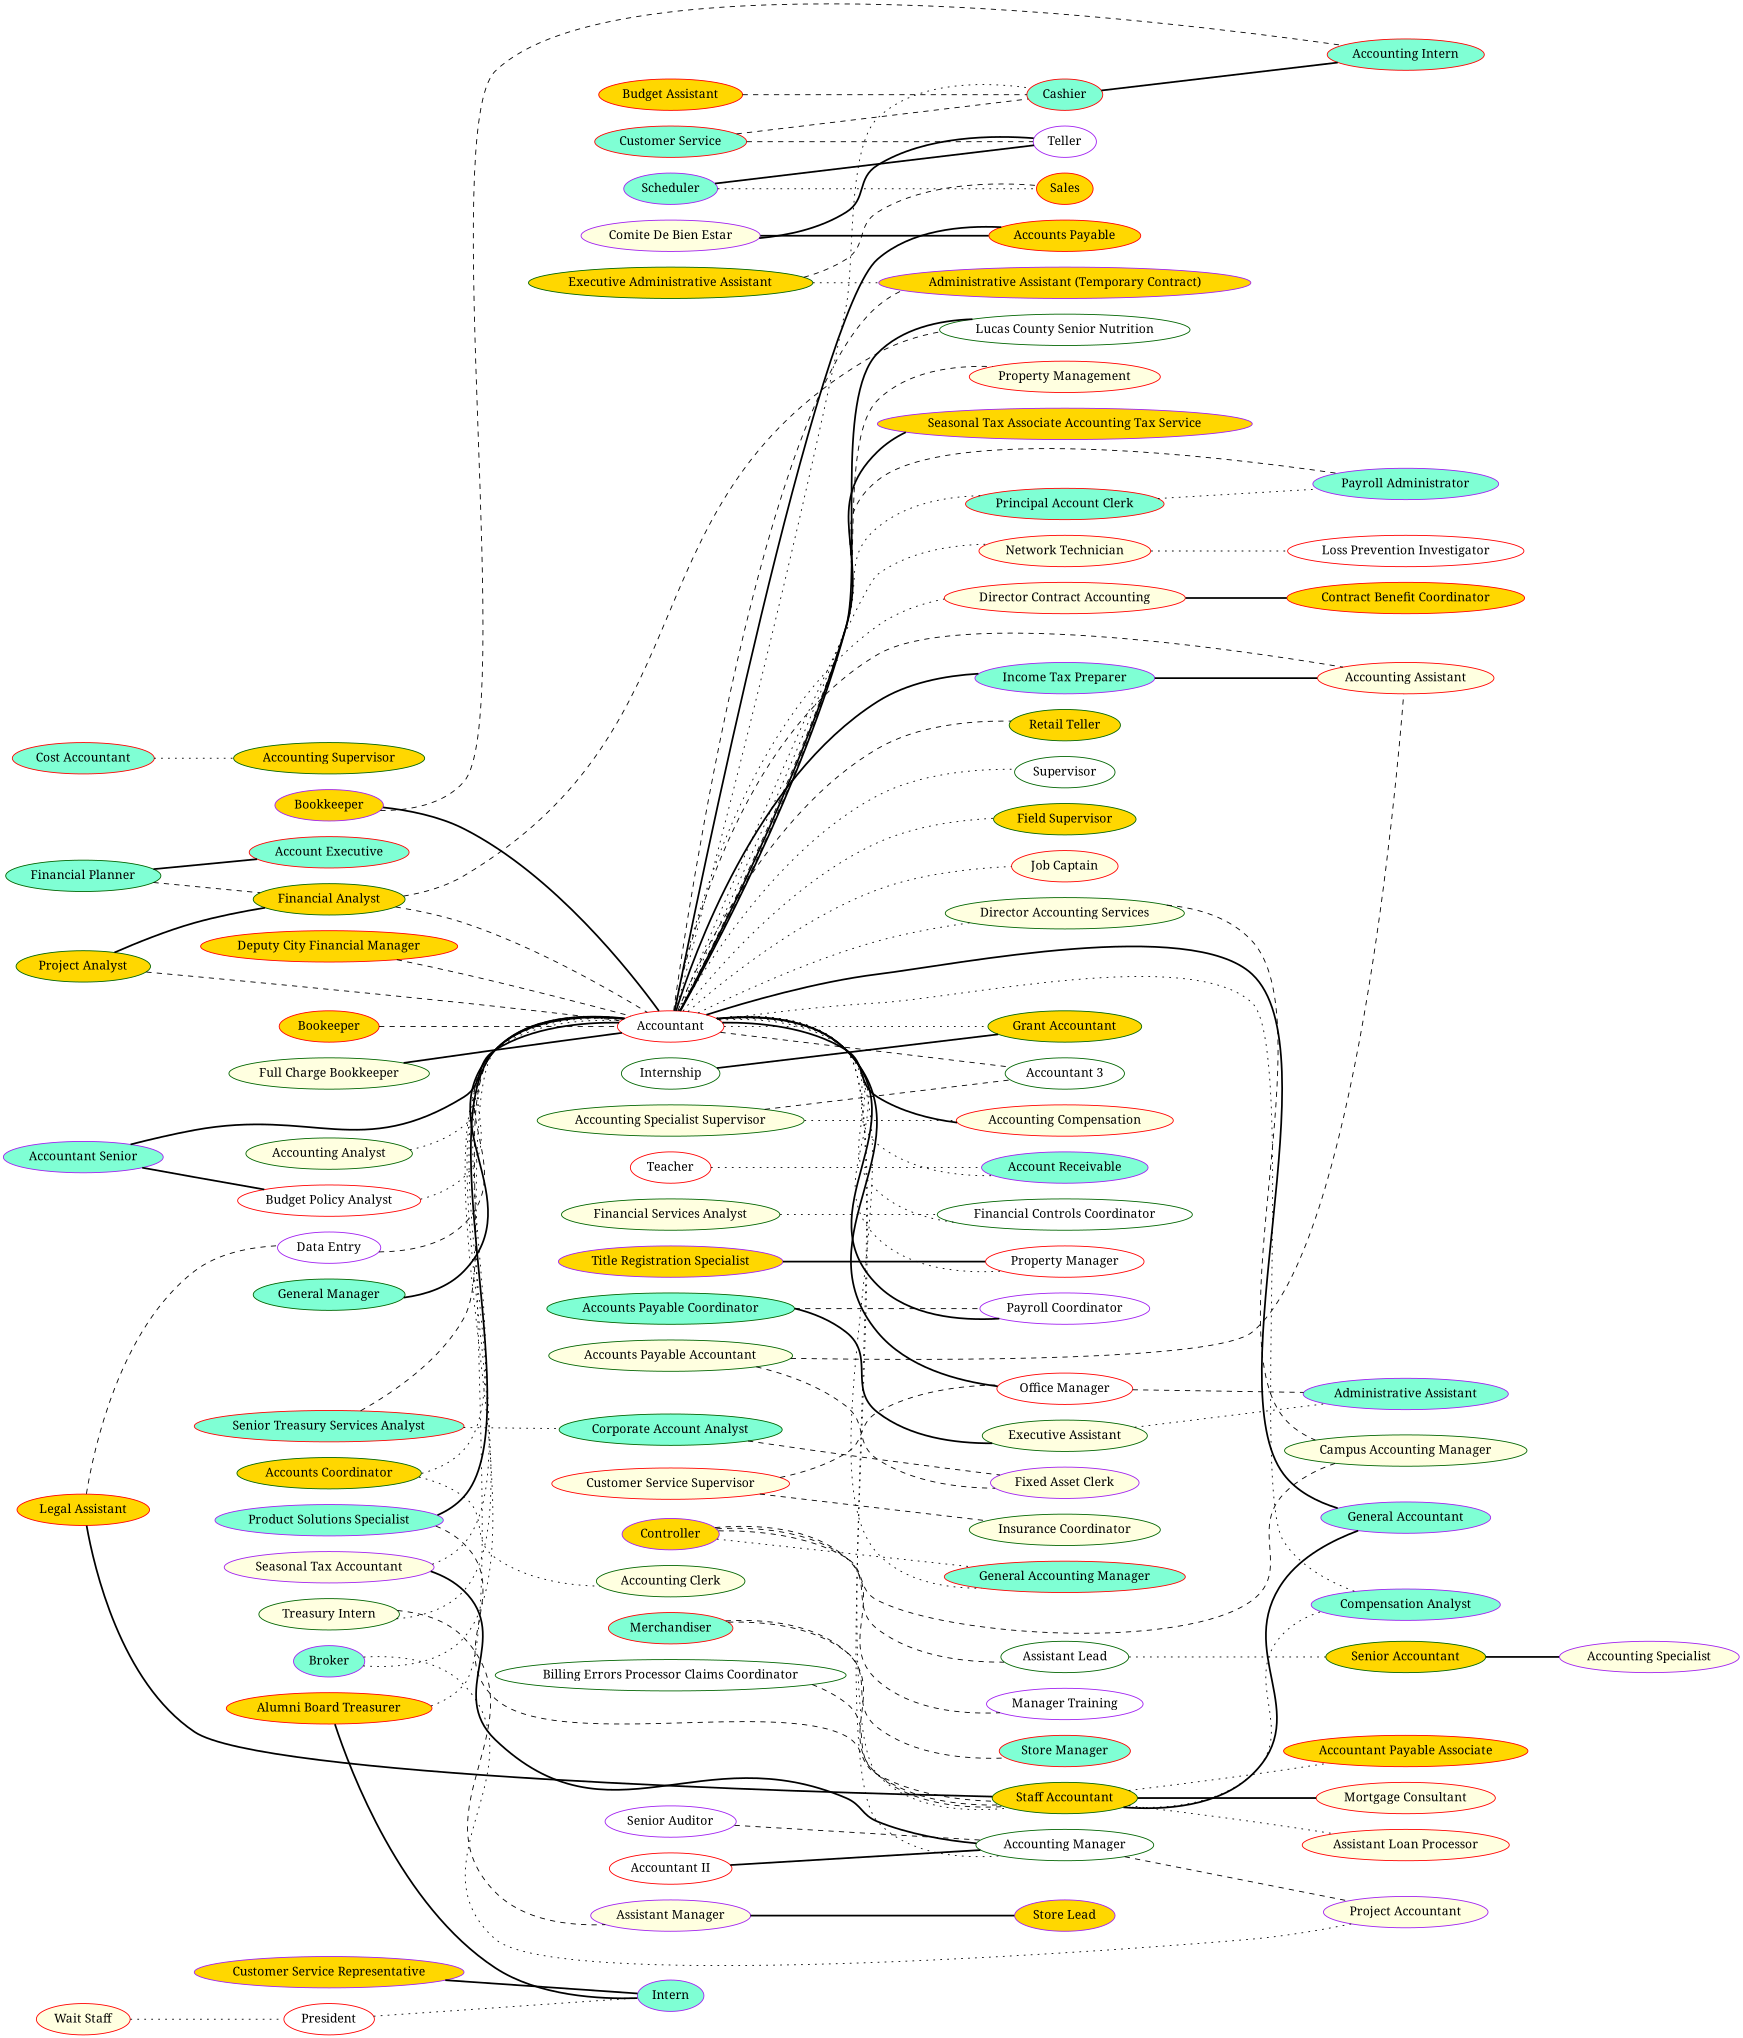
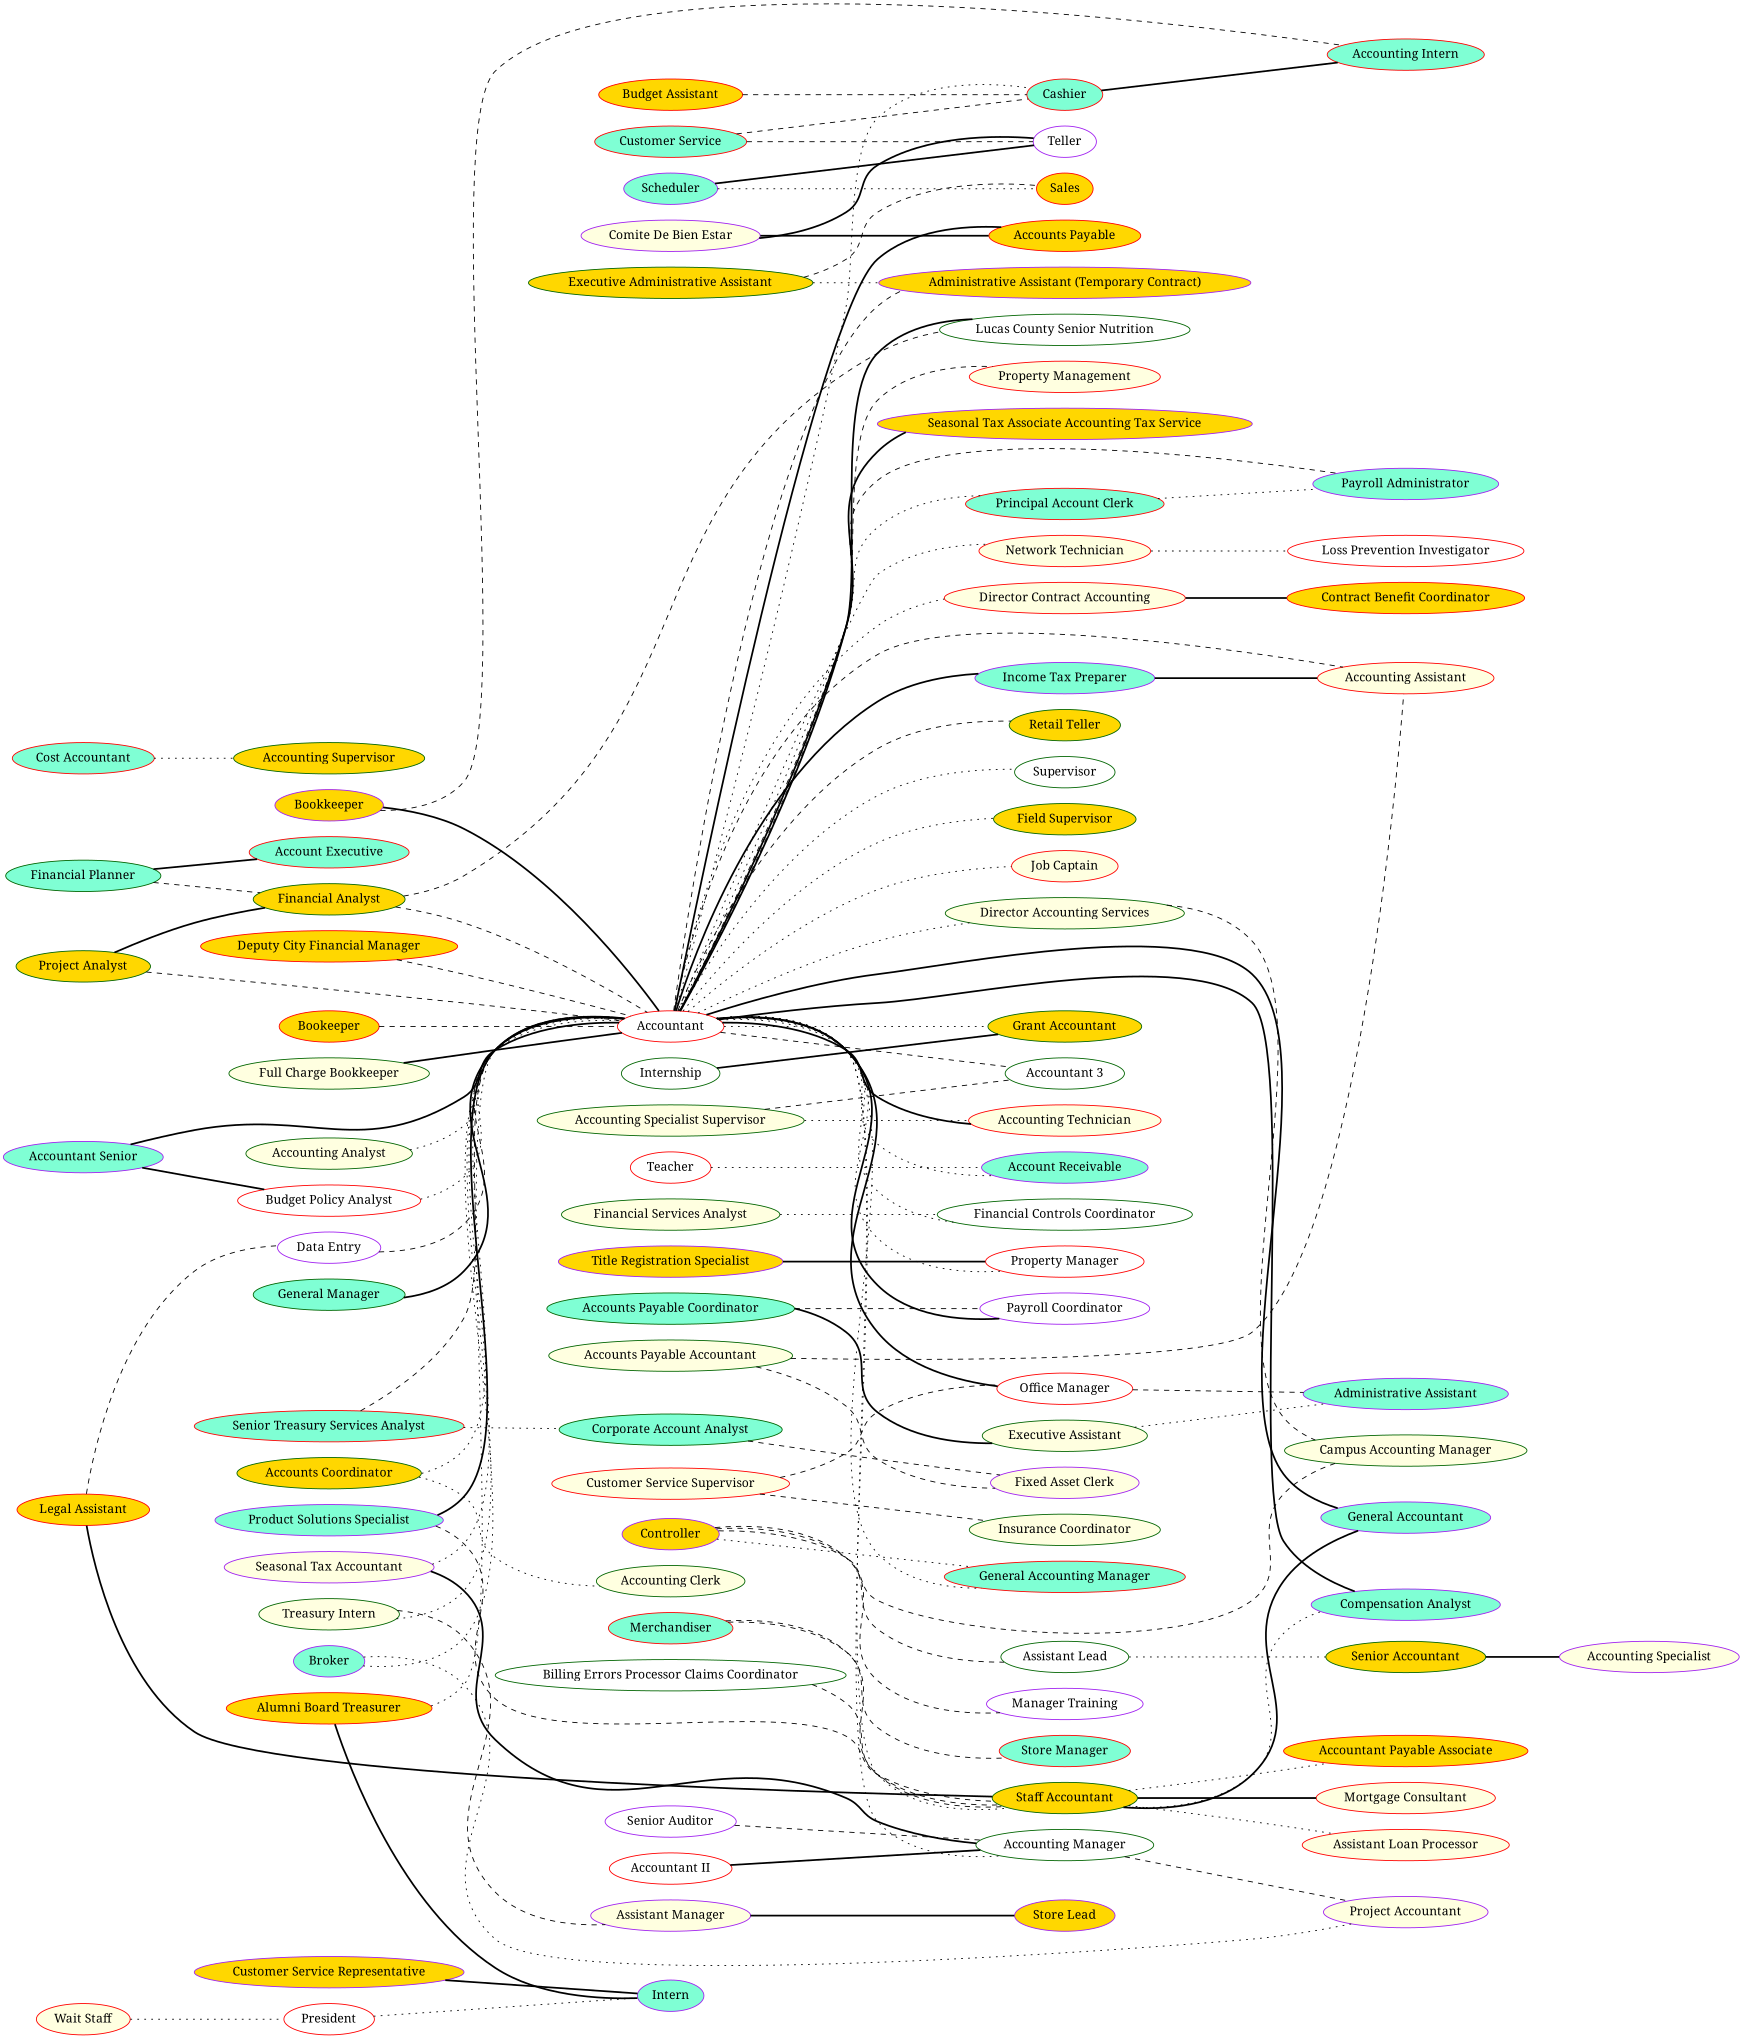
edge "Accountant" -- "Compensation Analyst": style dotted -> bold
node "Accounting Compensation": label "Accounting Compensation" -> "Accounting Technician"
